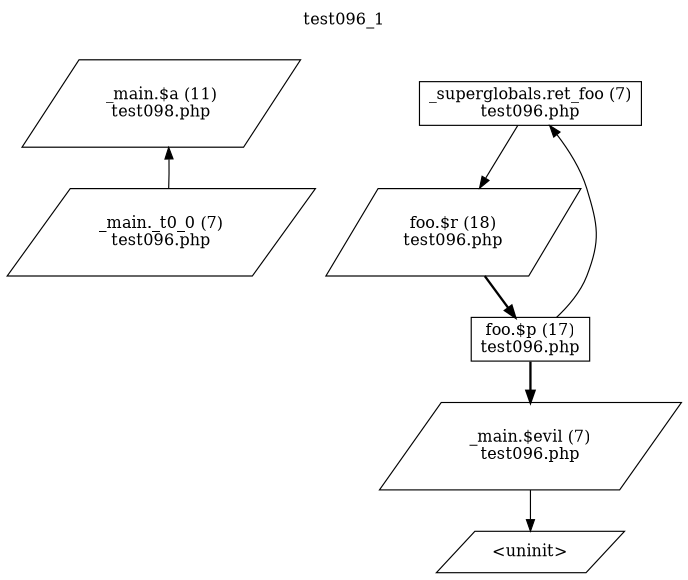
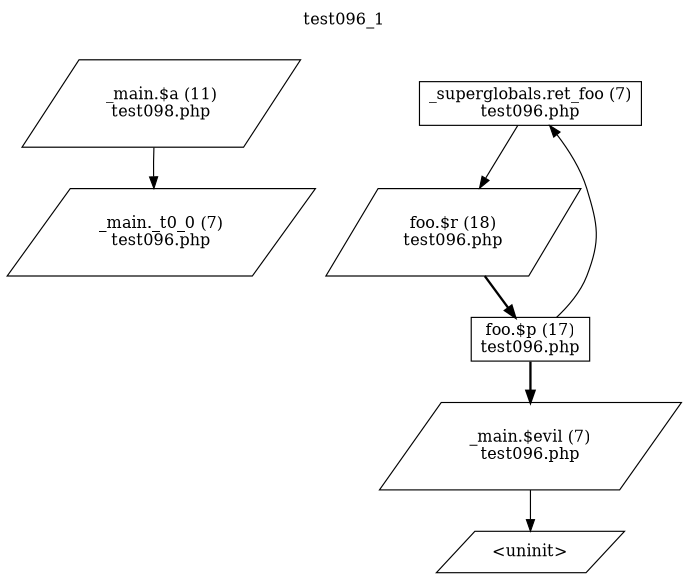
edge "_main._t0_0 (7) test096.php" -> "_main.$a (11) test098.php": reversed
